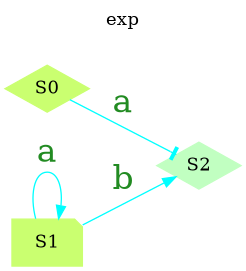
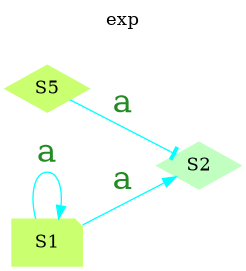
node "S0": label "S0" -> "S5"
edge "S1" -> "S2": label "b" -> "a"
